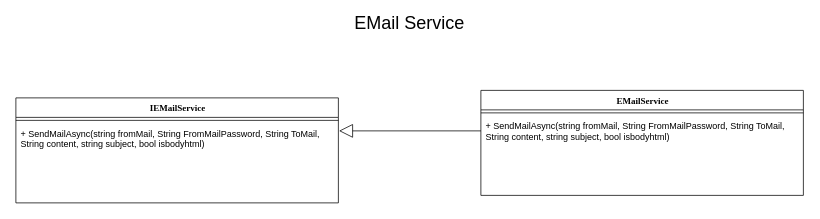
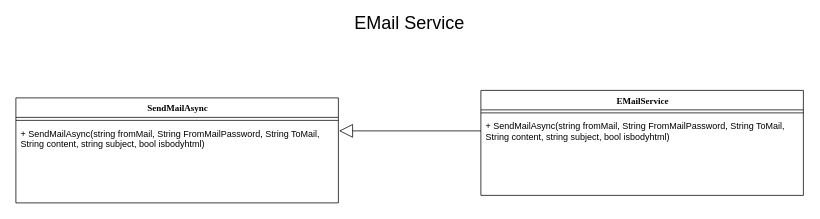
node "IEMailService": label "IEMailService" -> "SendMailAsync"
